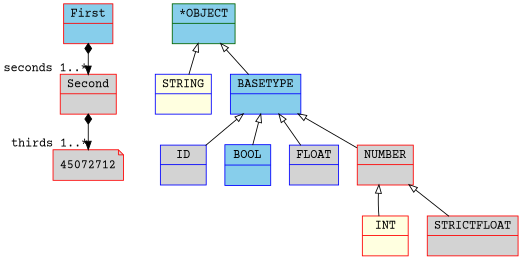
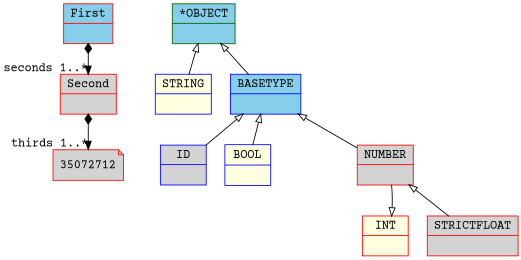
node "45072712": label "45072712" -> "35072712"
node "BOOL": fillcolor skyblue -> lightyellow
node "FLOAT": removed
edge "INT" -> "NUMBER": reversed
